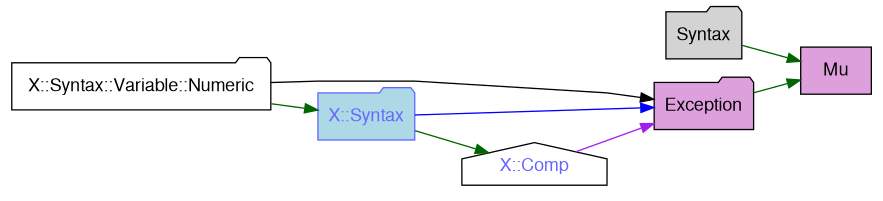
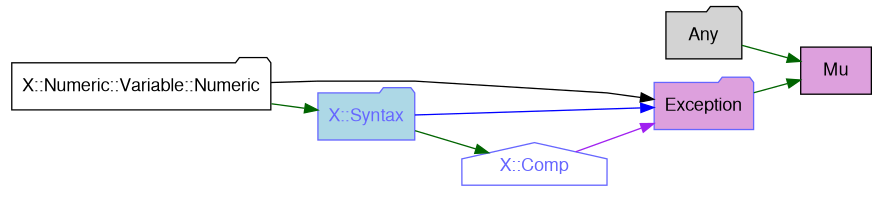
node "Syntax": label "Syntax" -> "Any"
node "X::Syntax::Variable::Numeric": label "X::Syntax::Variable::Numeric" -> "X::Numeric::Variable::Numeric"
node "Exception": color #000000 -> #6666ff
node "X::Comp": color #000000 -> #6666ff
